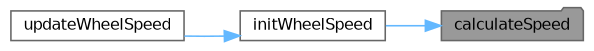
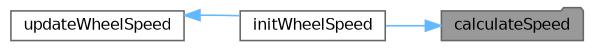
edge "updateWheelSpeed" -> "initWheelSpeed": reversed
